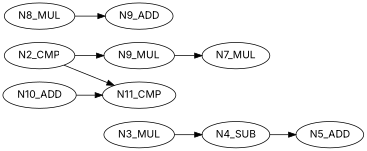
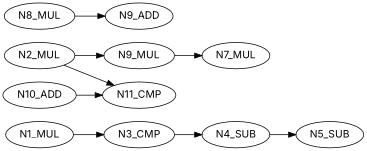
node "N2_CMP": label "N2_CMP" -> "N2_MUL"
node "N1_MUL": added
node "N3_MUL": label "N3_MUL" -> "N3_CMP"
node "N5_ADD": label "N5_ADD" -> "N5_SUB"
